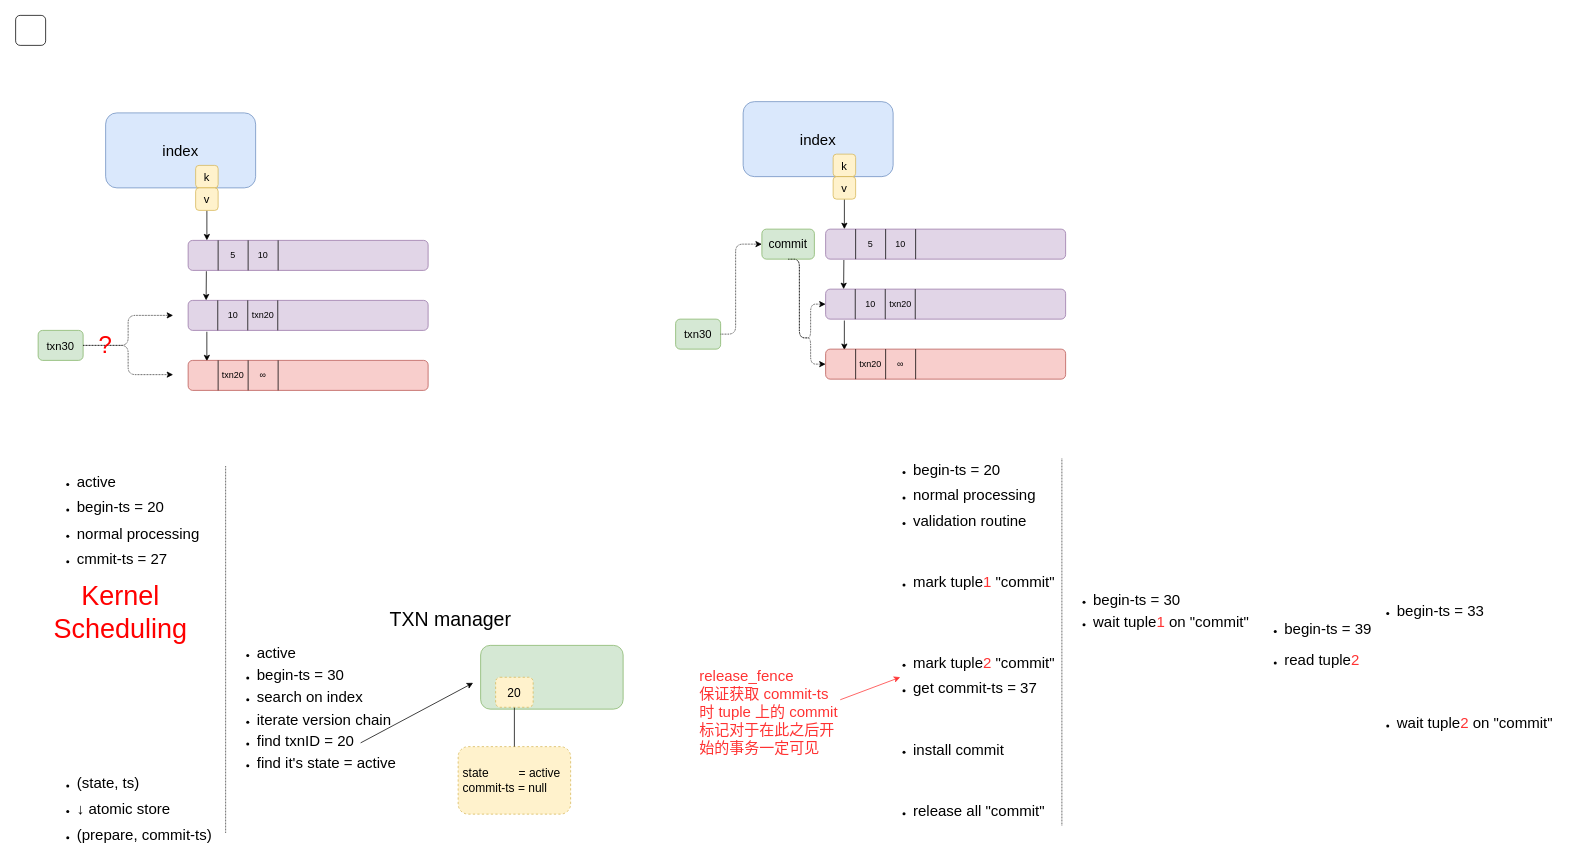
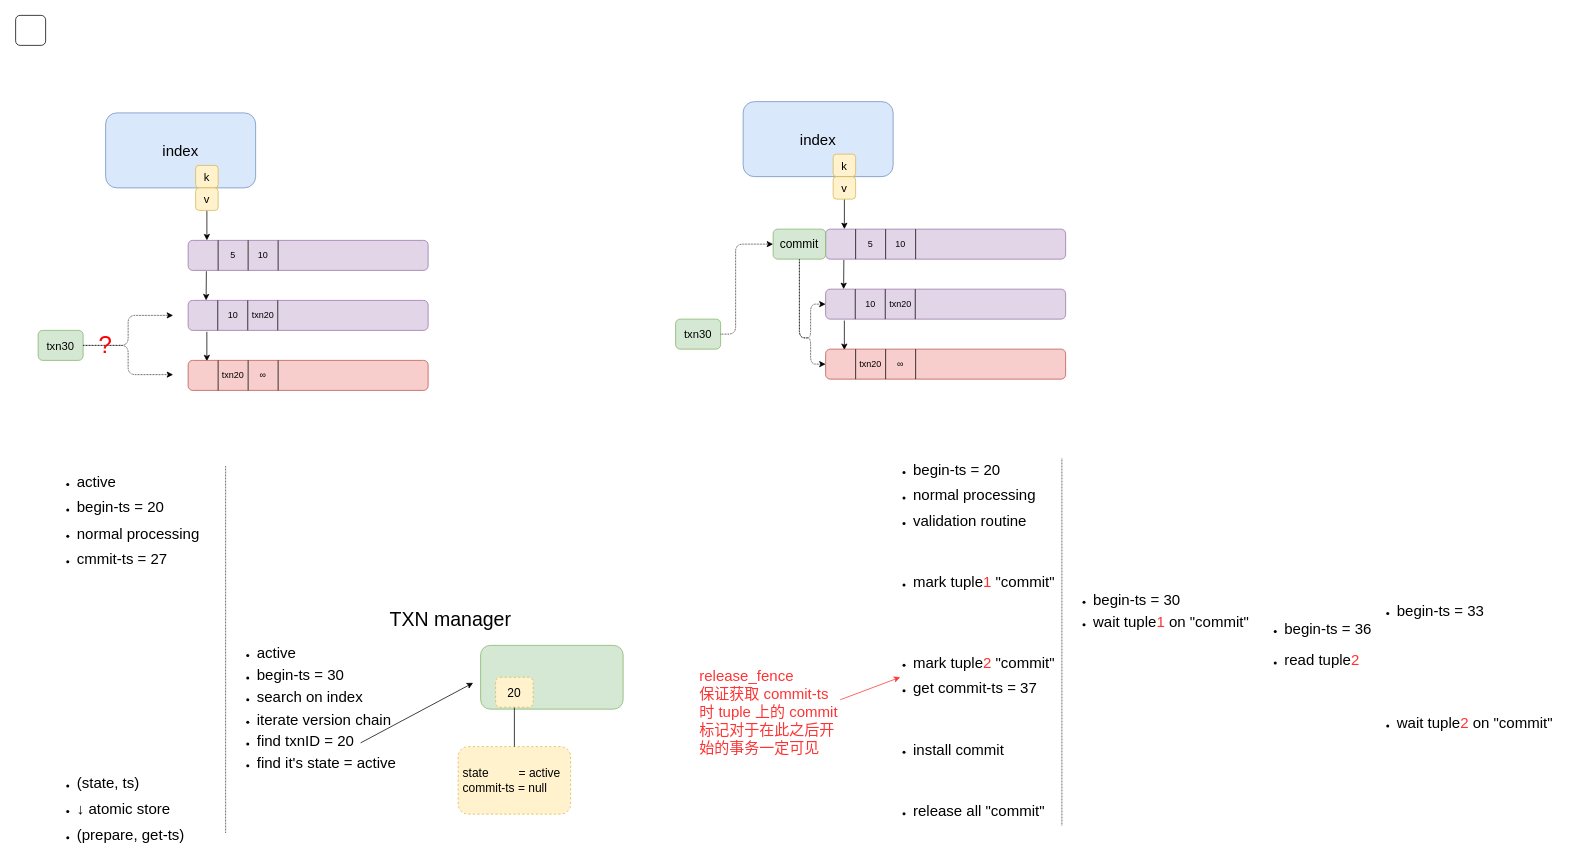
node "commit": moved (788, 244) -> (799, 244)
node "Kernel Scheduling": removed
node "begin-ts = 39 read tuple2": label "begin-ts = 39 read tuple2" -> "begin-ts = 36 read tuple2"
node "(state, ts) ↓ atomic store (prepare, commit-ts)": label "(state, ts) ↓ atomic store (prepare, commit-ts)" -> "(state, ts) ↓ atomic store (prepare, get-ts)"
